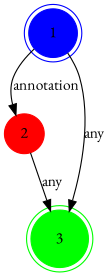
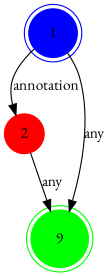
node "3": label "3" -> "9"
